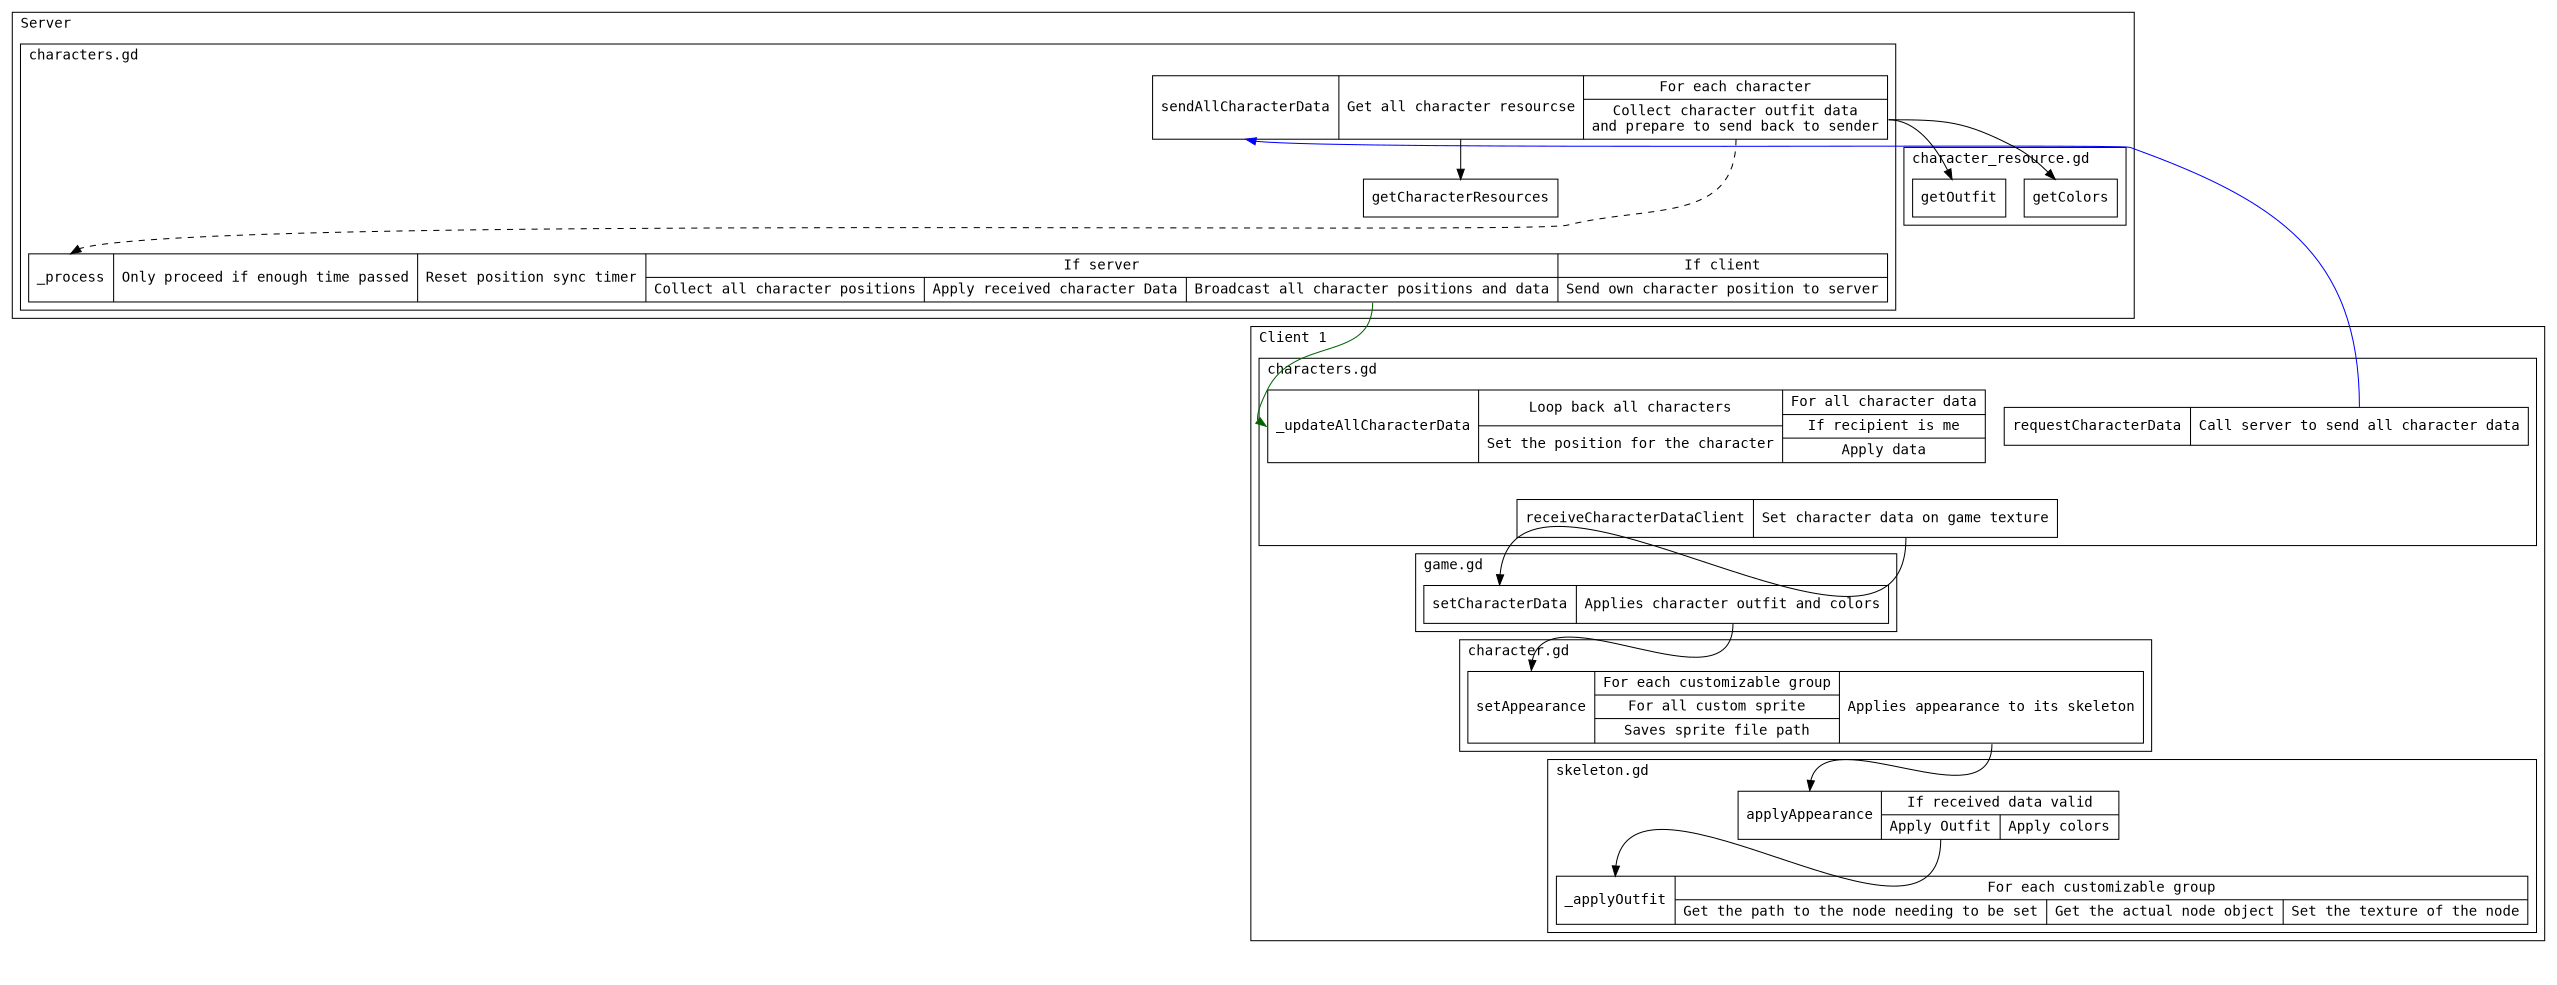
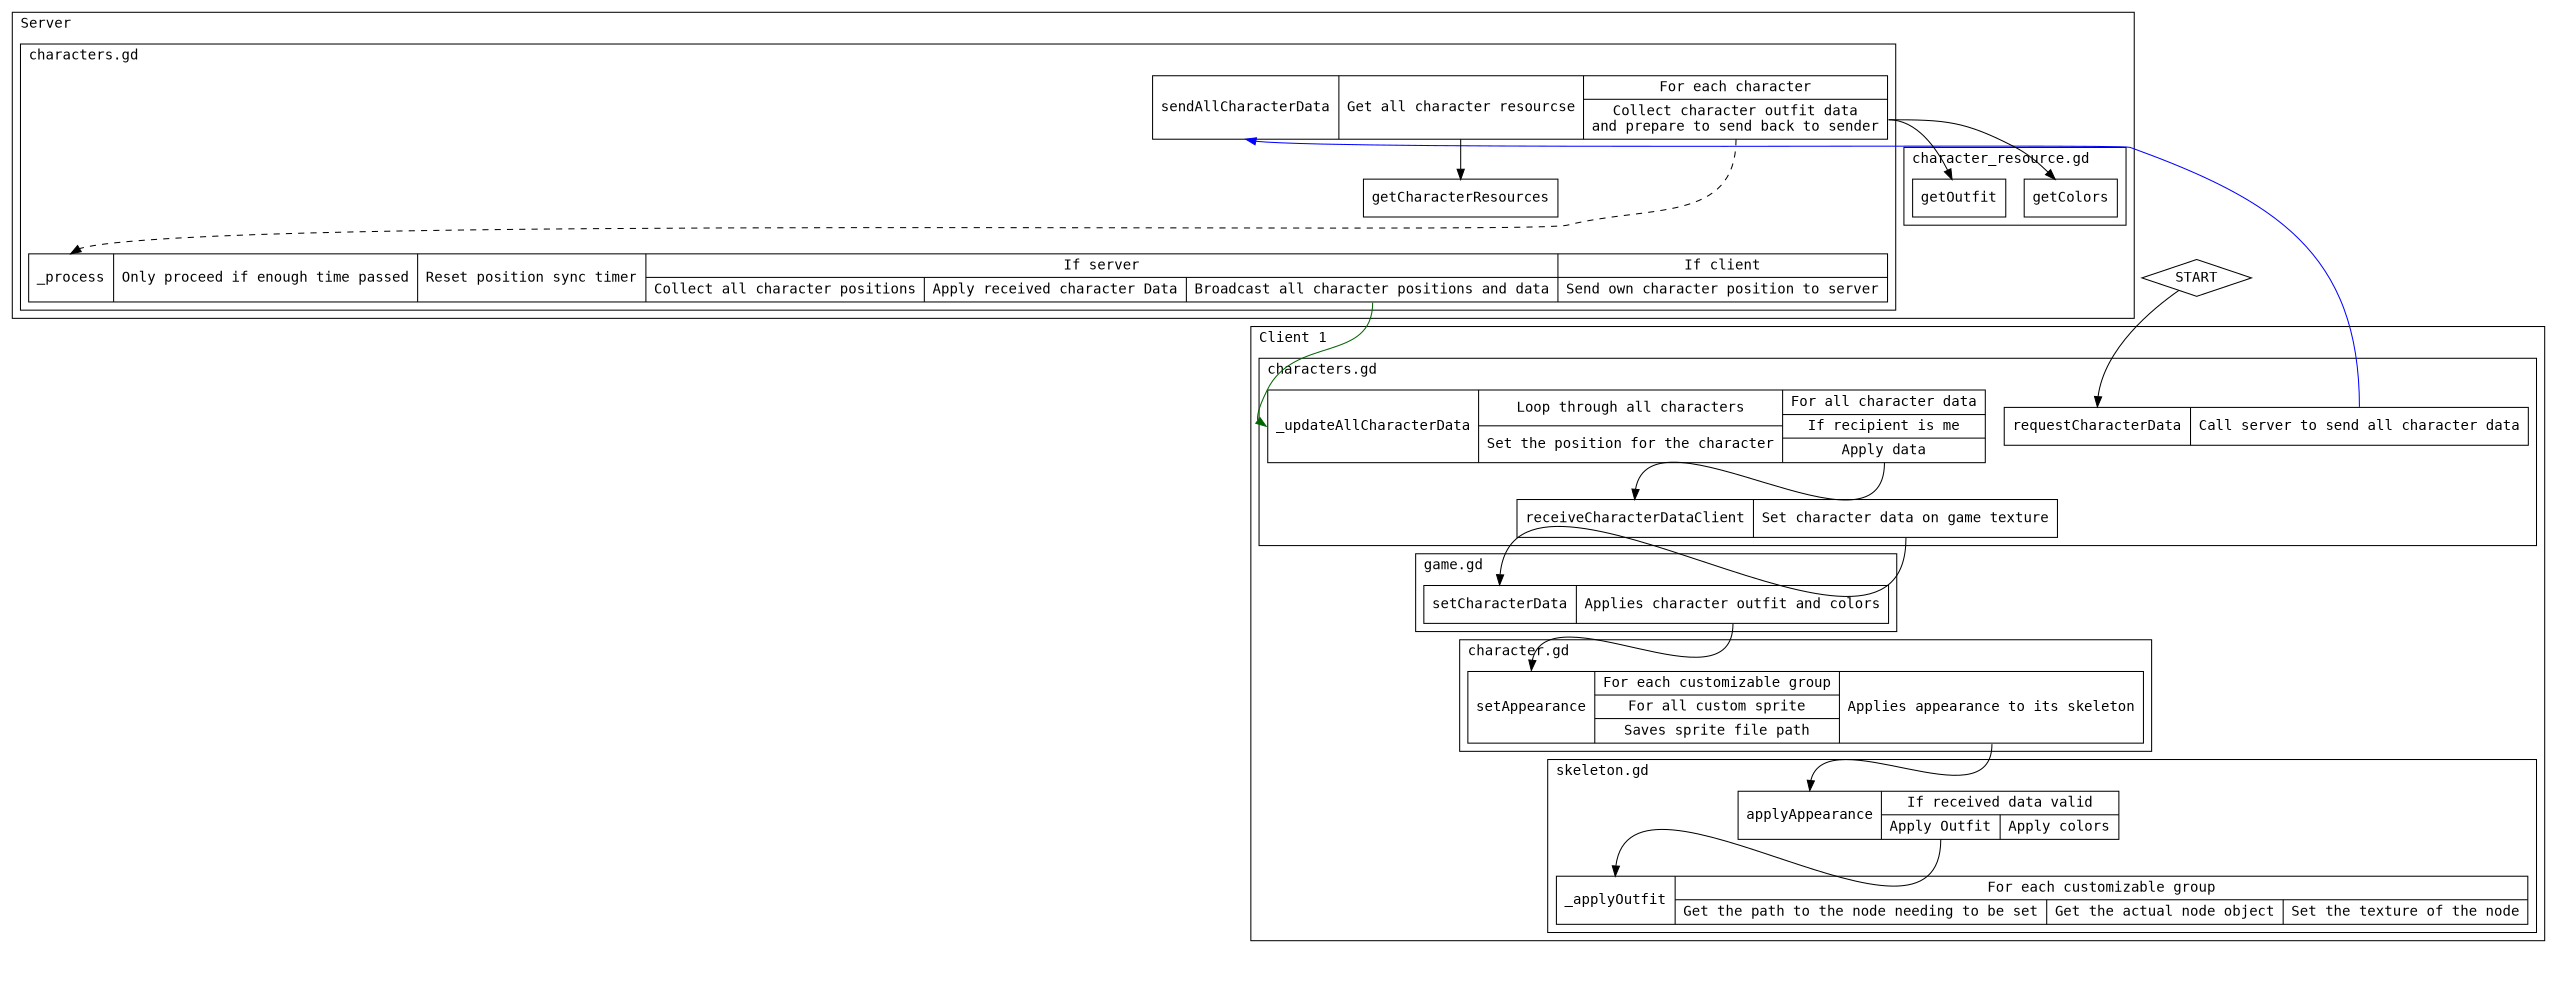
node "START": added
node "_updateAllCharacterData": text "Loop back all characters" -> "Loop through all characters"
edge "_updateAllCharacterData" -> "receiveCharacterDataClient": added
